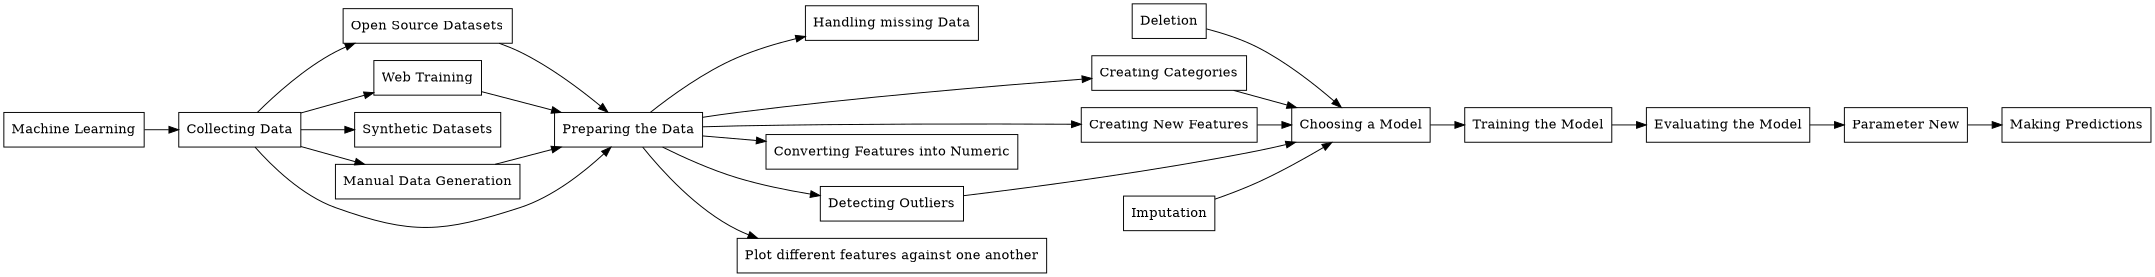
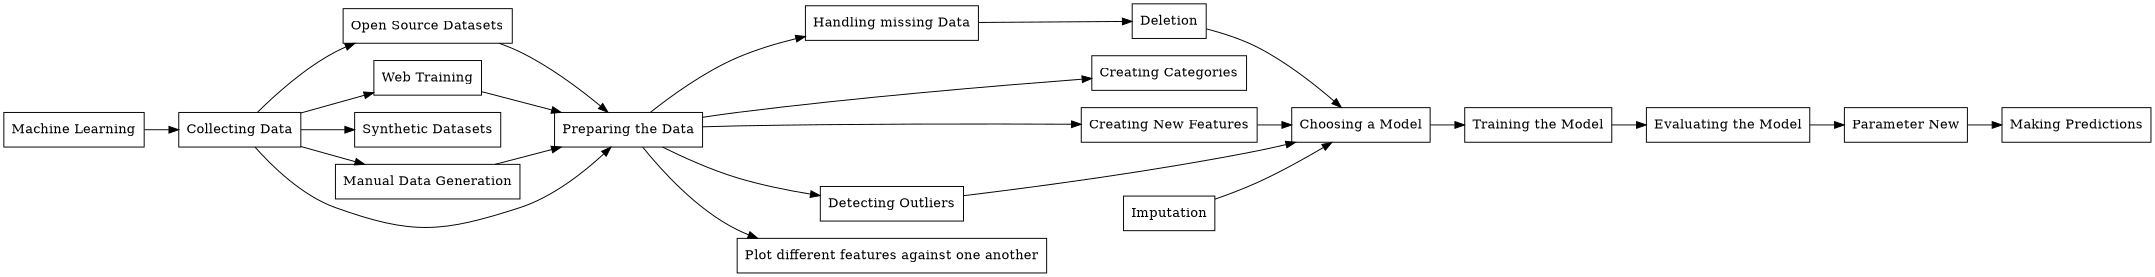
edge "Handling missing Data" -> "Deletion": added
edge "Creating Categories" -> "Choosing a Model": removed
node "Converting Features into Numeric": removed
